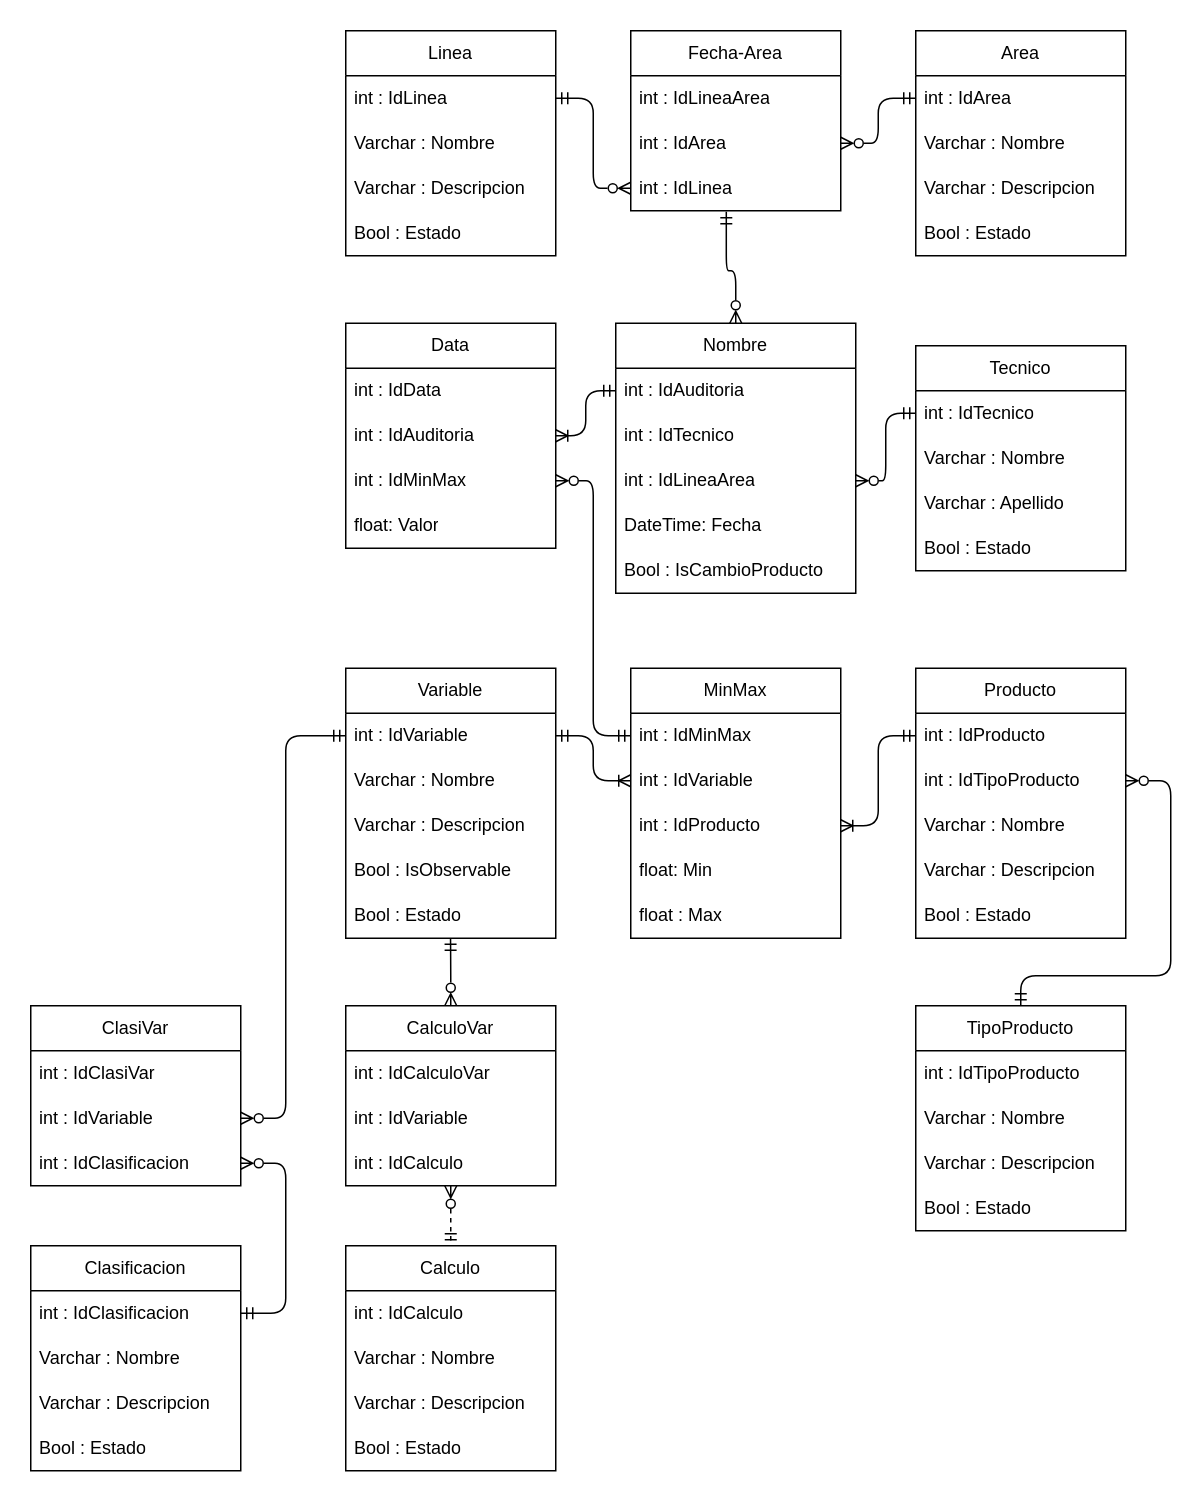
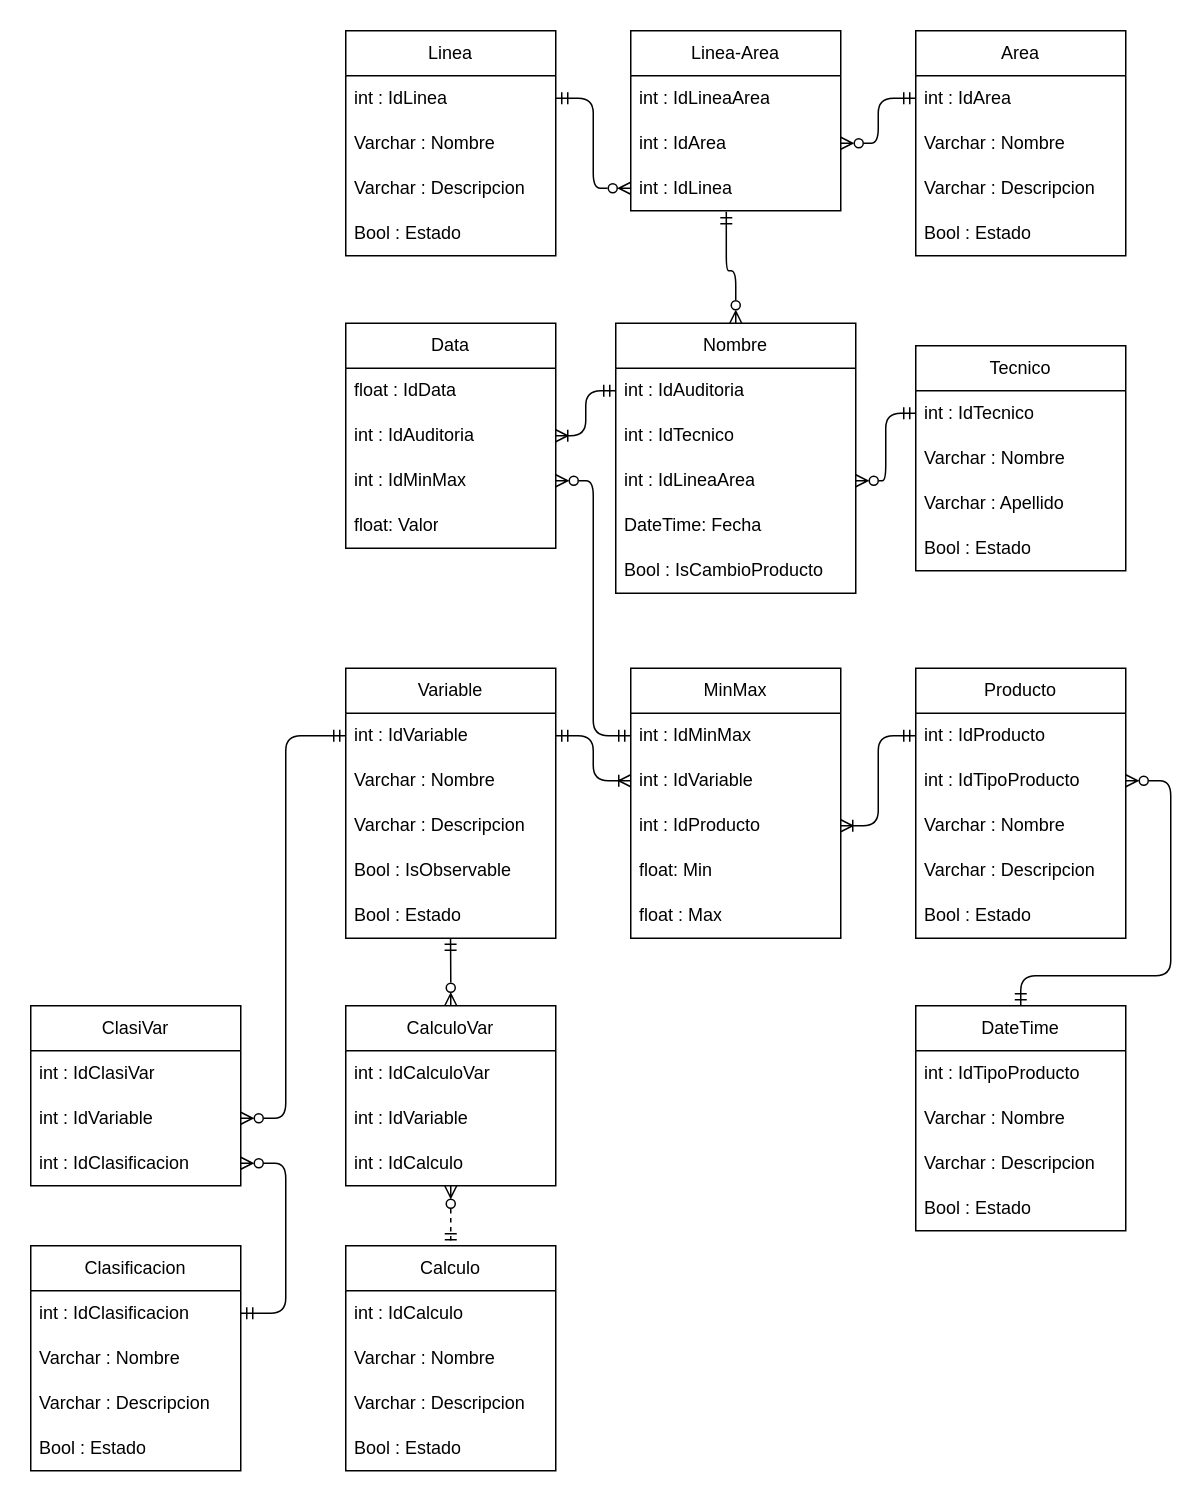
node "Fecha-Area": label "Fecha-Area" -> "Linea-Area"
node "int : IdData": label "int : IdData" -> "float : IdData"
node "TipoProducto": label "TipoProducto" -> "DateTime"
